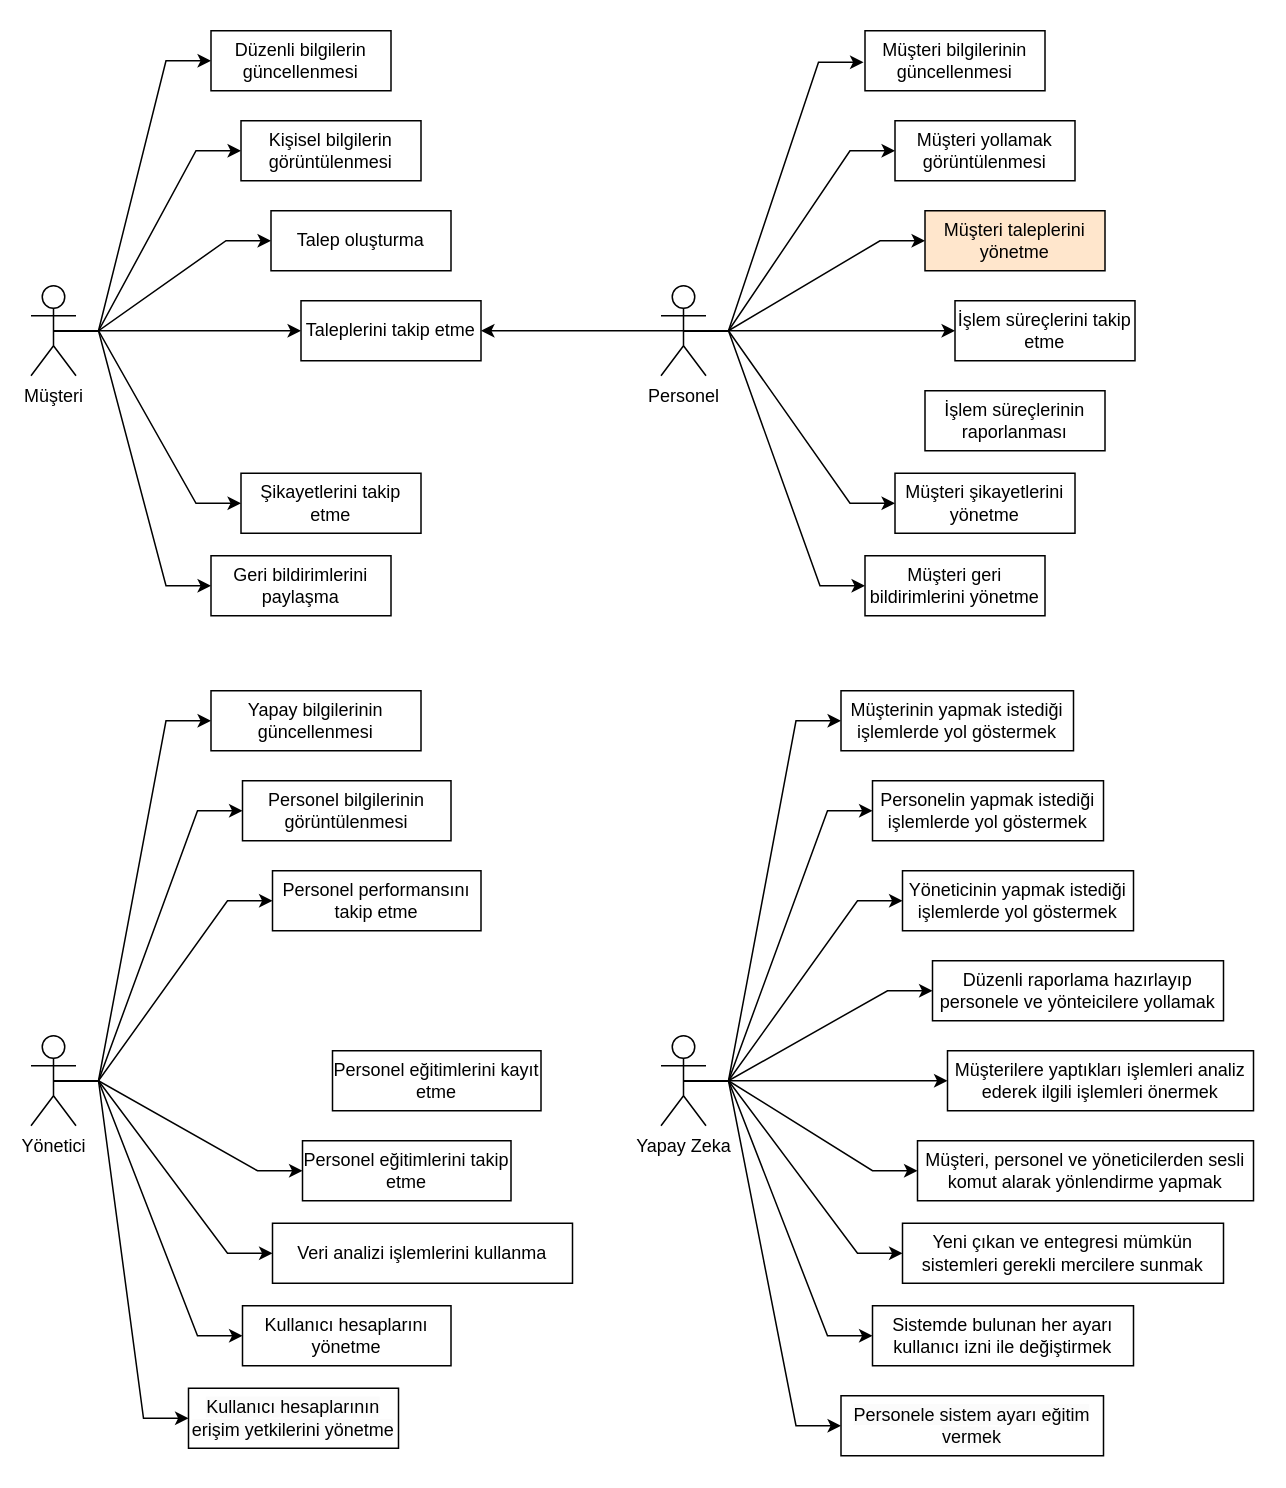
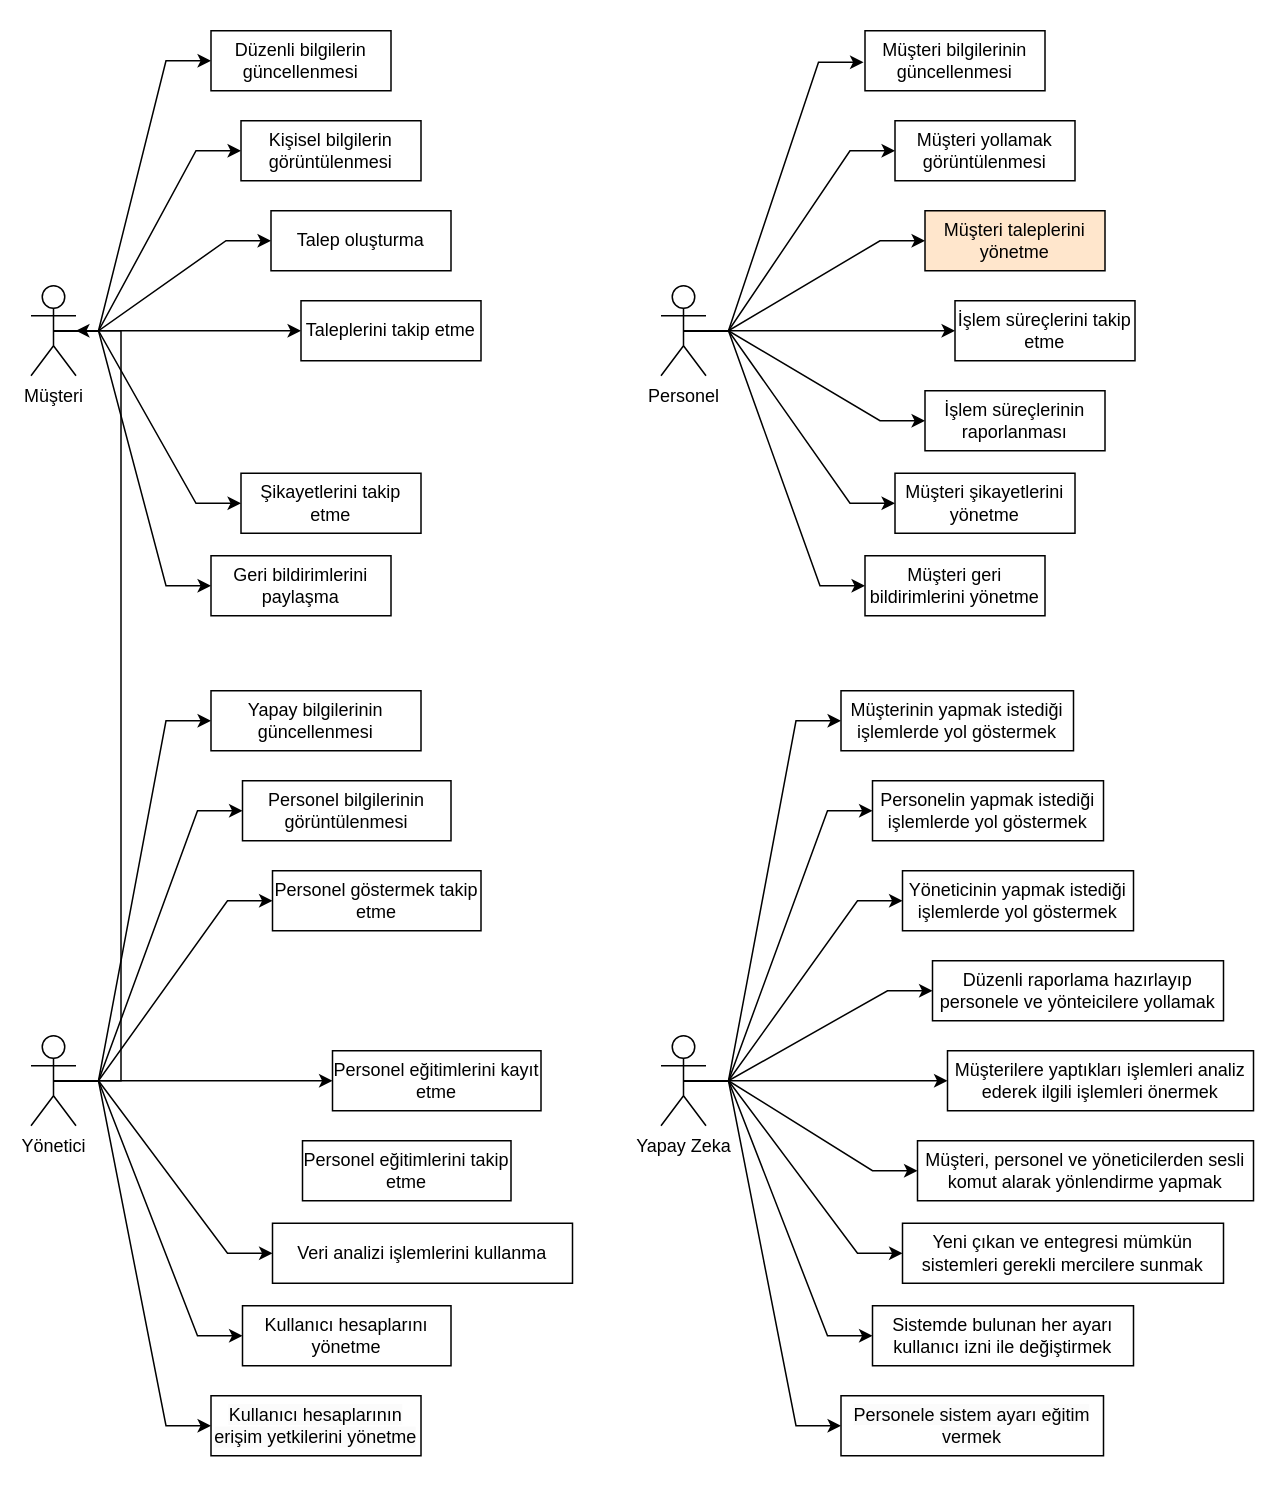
edge "Personel" -> "Taleplerini takip etme": now "Personel" -> "İşlem süreçlerinin raporlanması"
node "Personel performansını takip etme": label "Personel performansını takip etme" -> "Personel göstermek takip etme"
edge "Yönetici" -> "Personel eğitimlerini kayıt etme": added
edge "Yönetici" -> "Personel eğitimlerini takip etme": now "Yönetici" -> "Müşteri"
node "Kullanıcı hesaplarının erişim yetkilerini yönetme": moved (293, 1418) -> (316, 1426)
